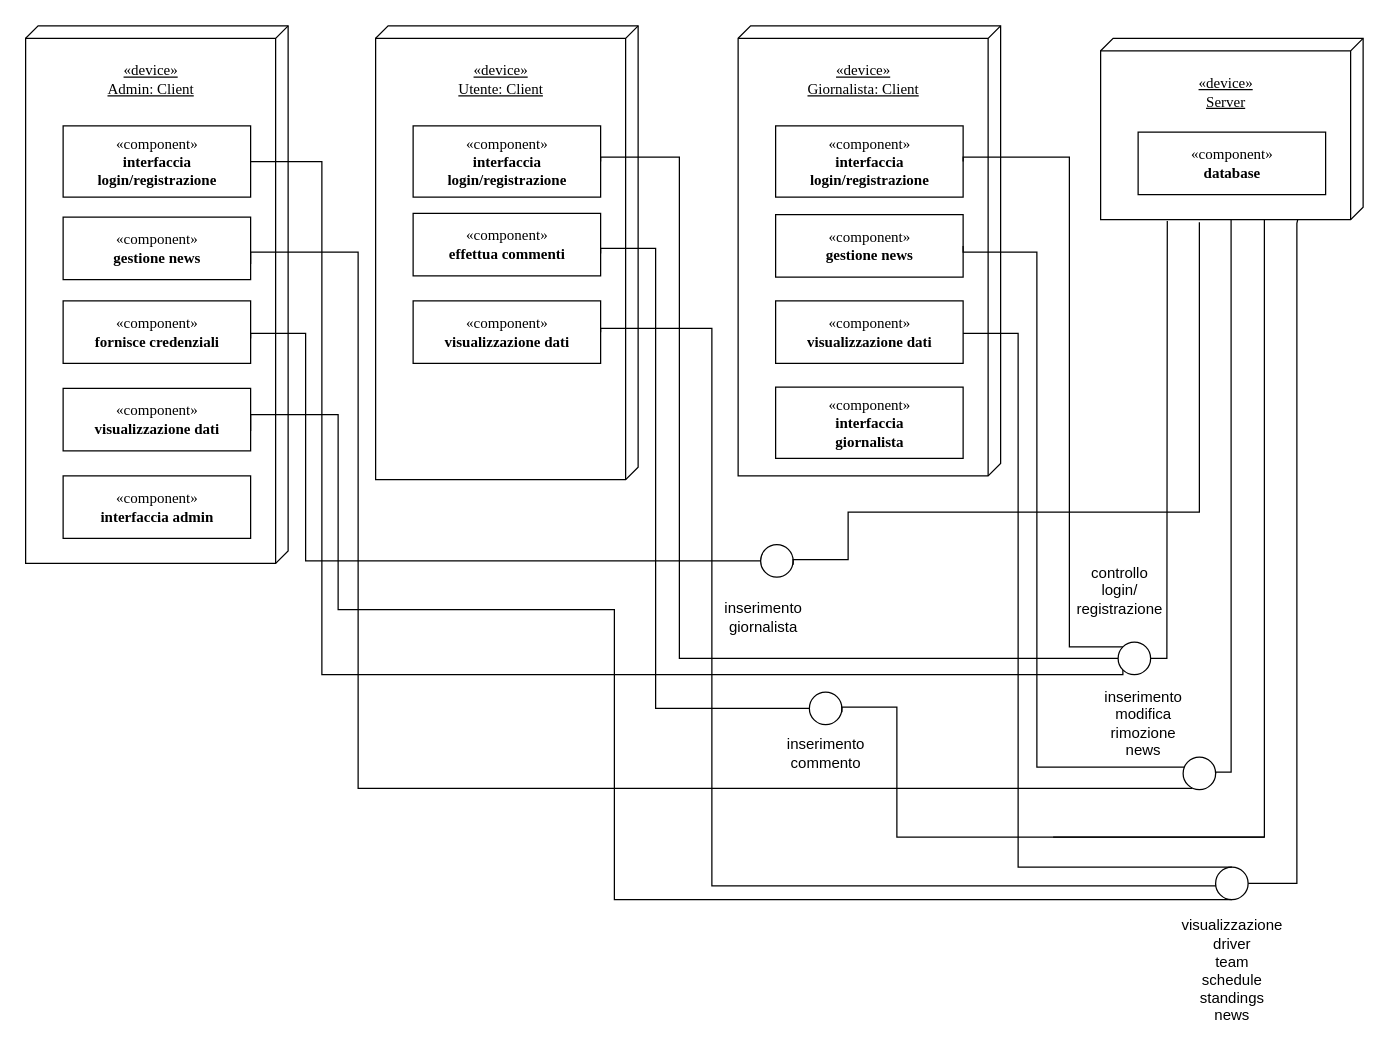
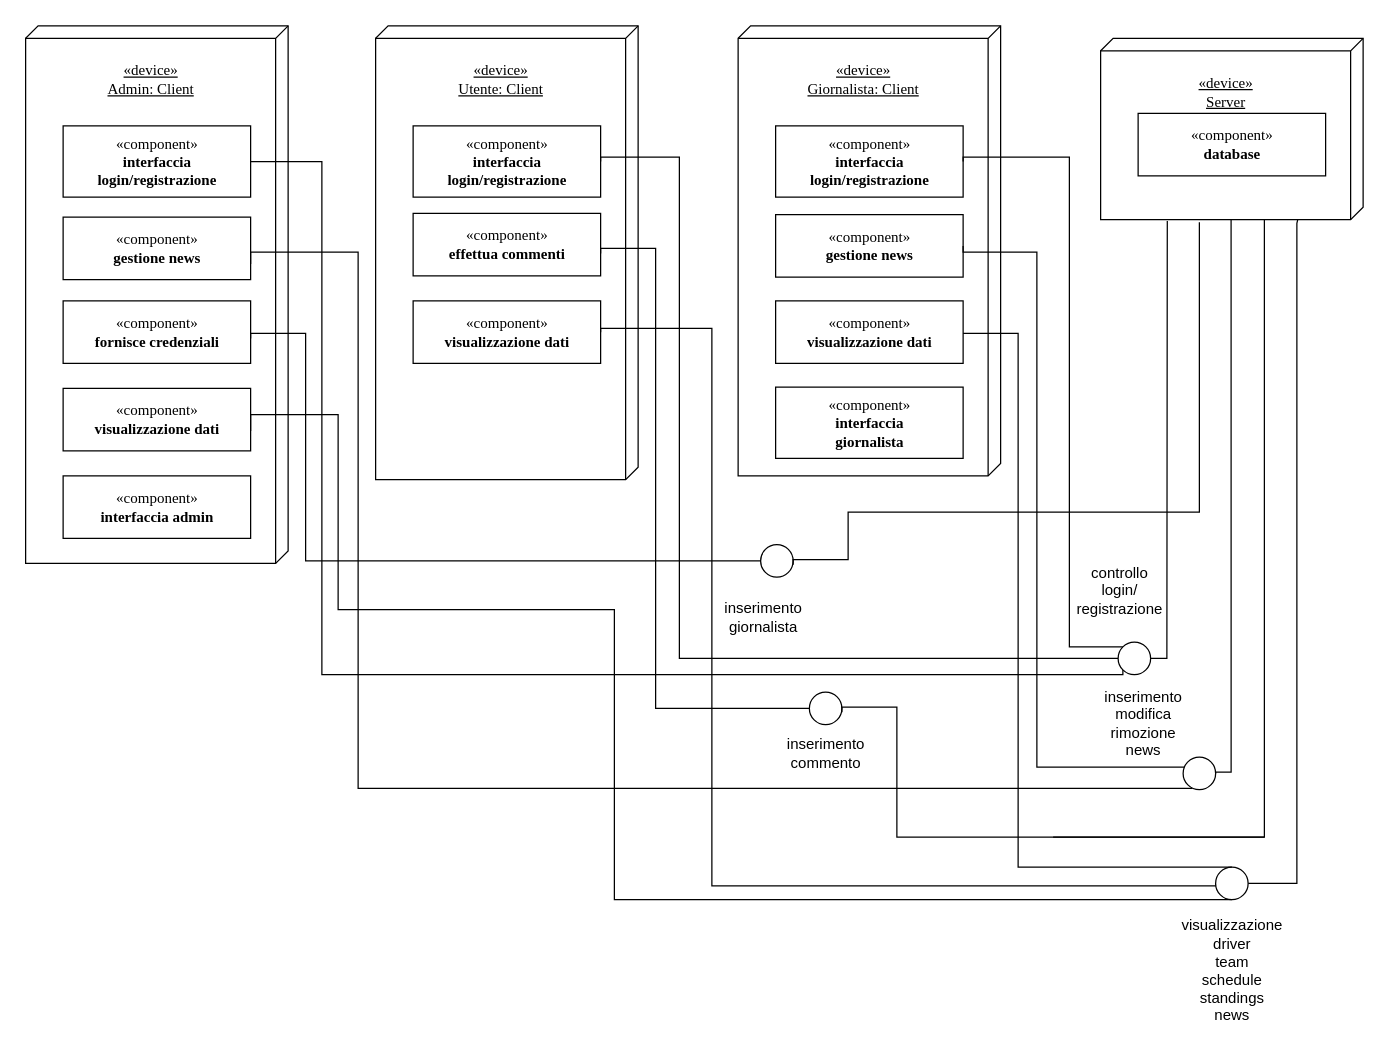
node "«component» database": moved (1232, 163) -> (1232, 144)
